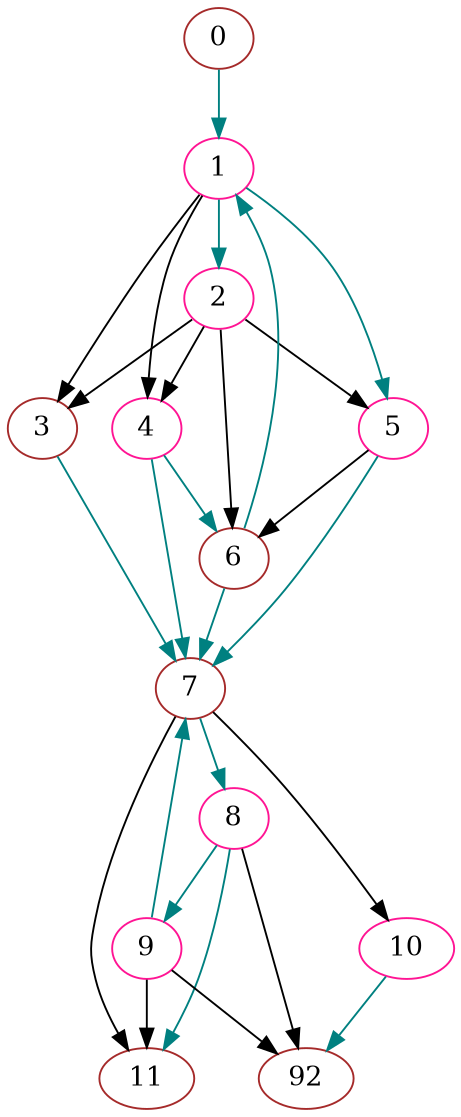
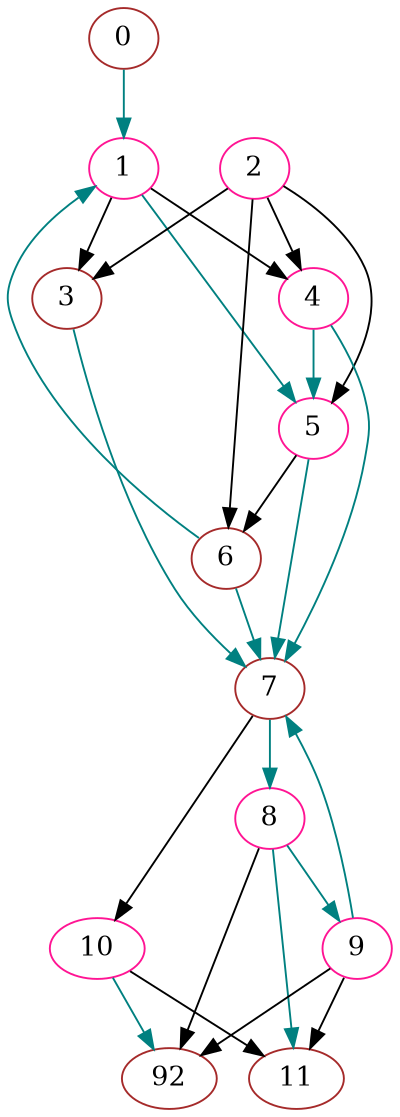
edge "1" -> "2": removed
edge "4" -> "6": now "4" -> "5"
edge "7" -> "11": now "10" -> "11"
